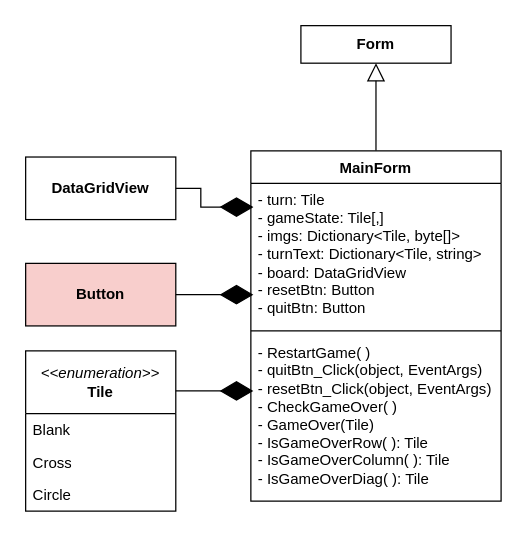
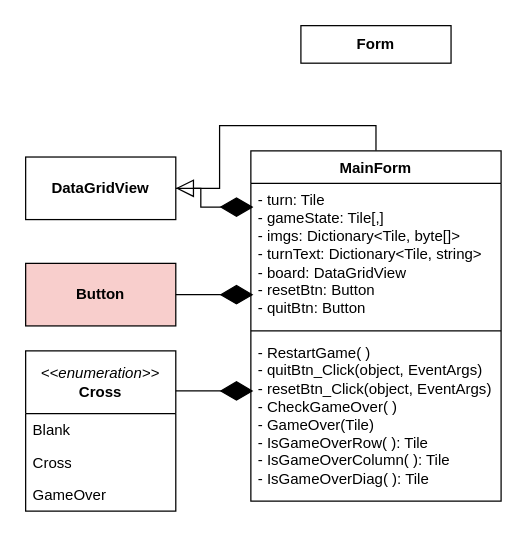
edge "MainForm" -> "Form": now "MainForm" -> "DataGridView"
node "<<enumeration>> Tile": label "<<enumeration>> Tile" -> "<<enumeration>> Cross"
node "Circle": label "Circle" -> "GameOver"
